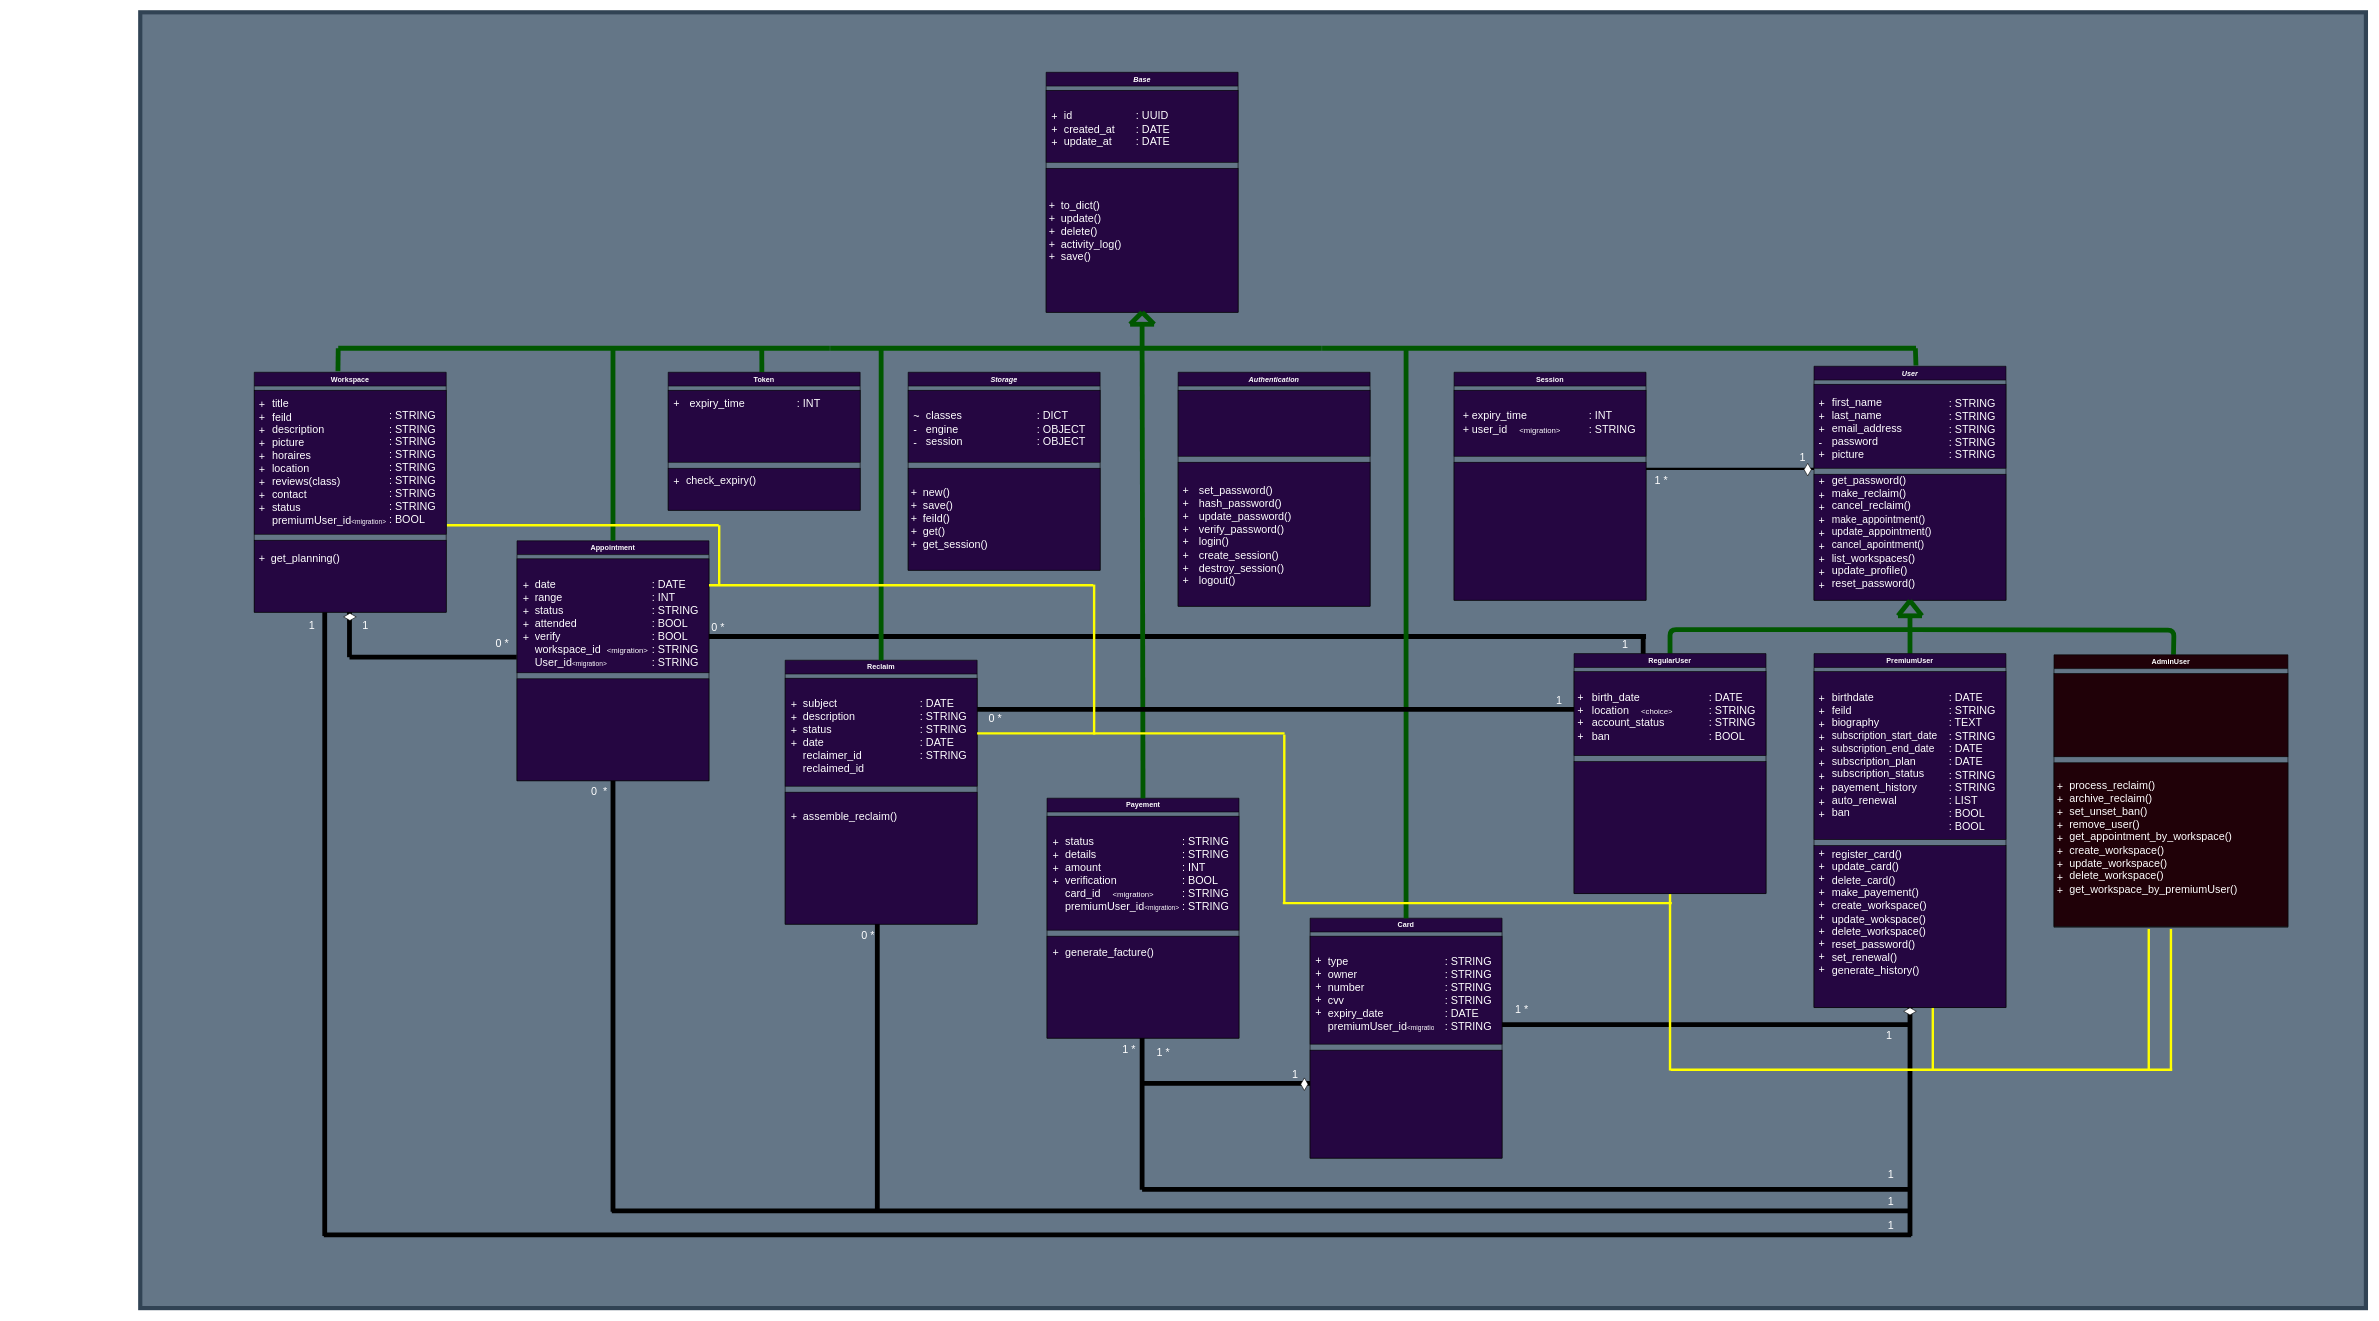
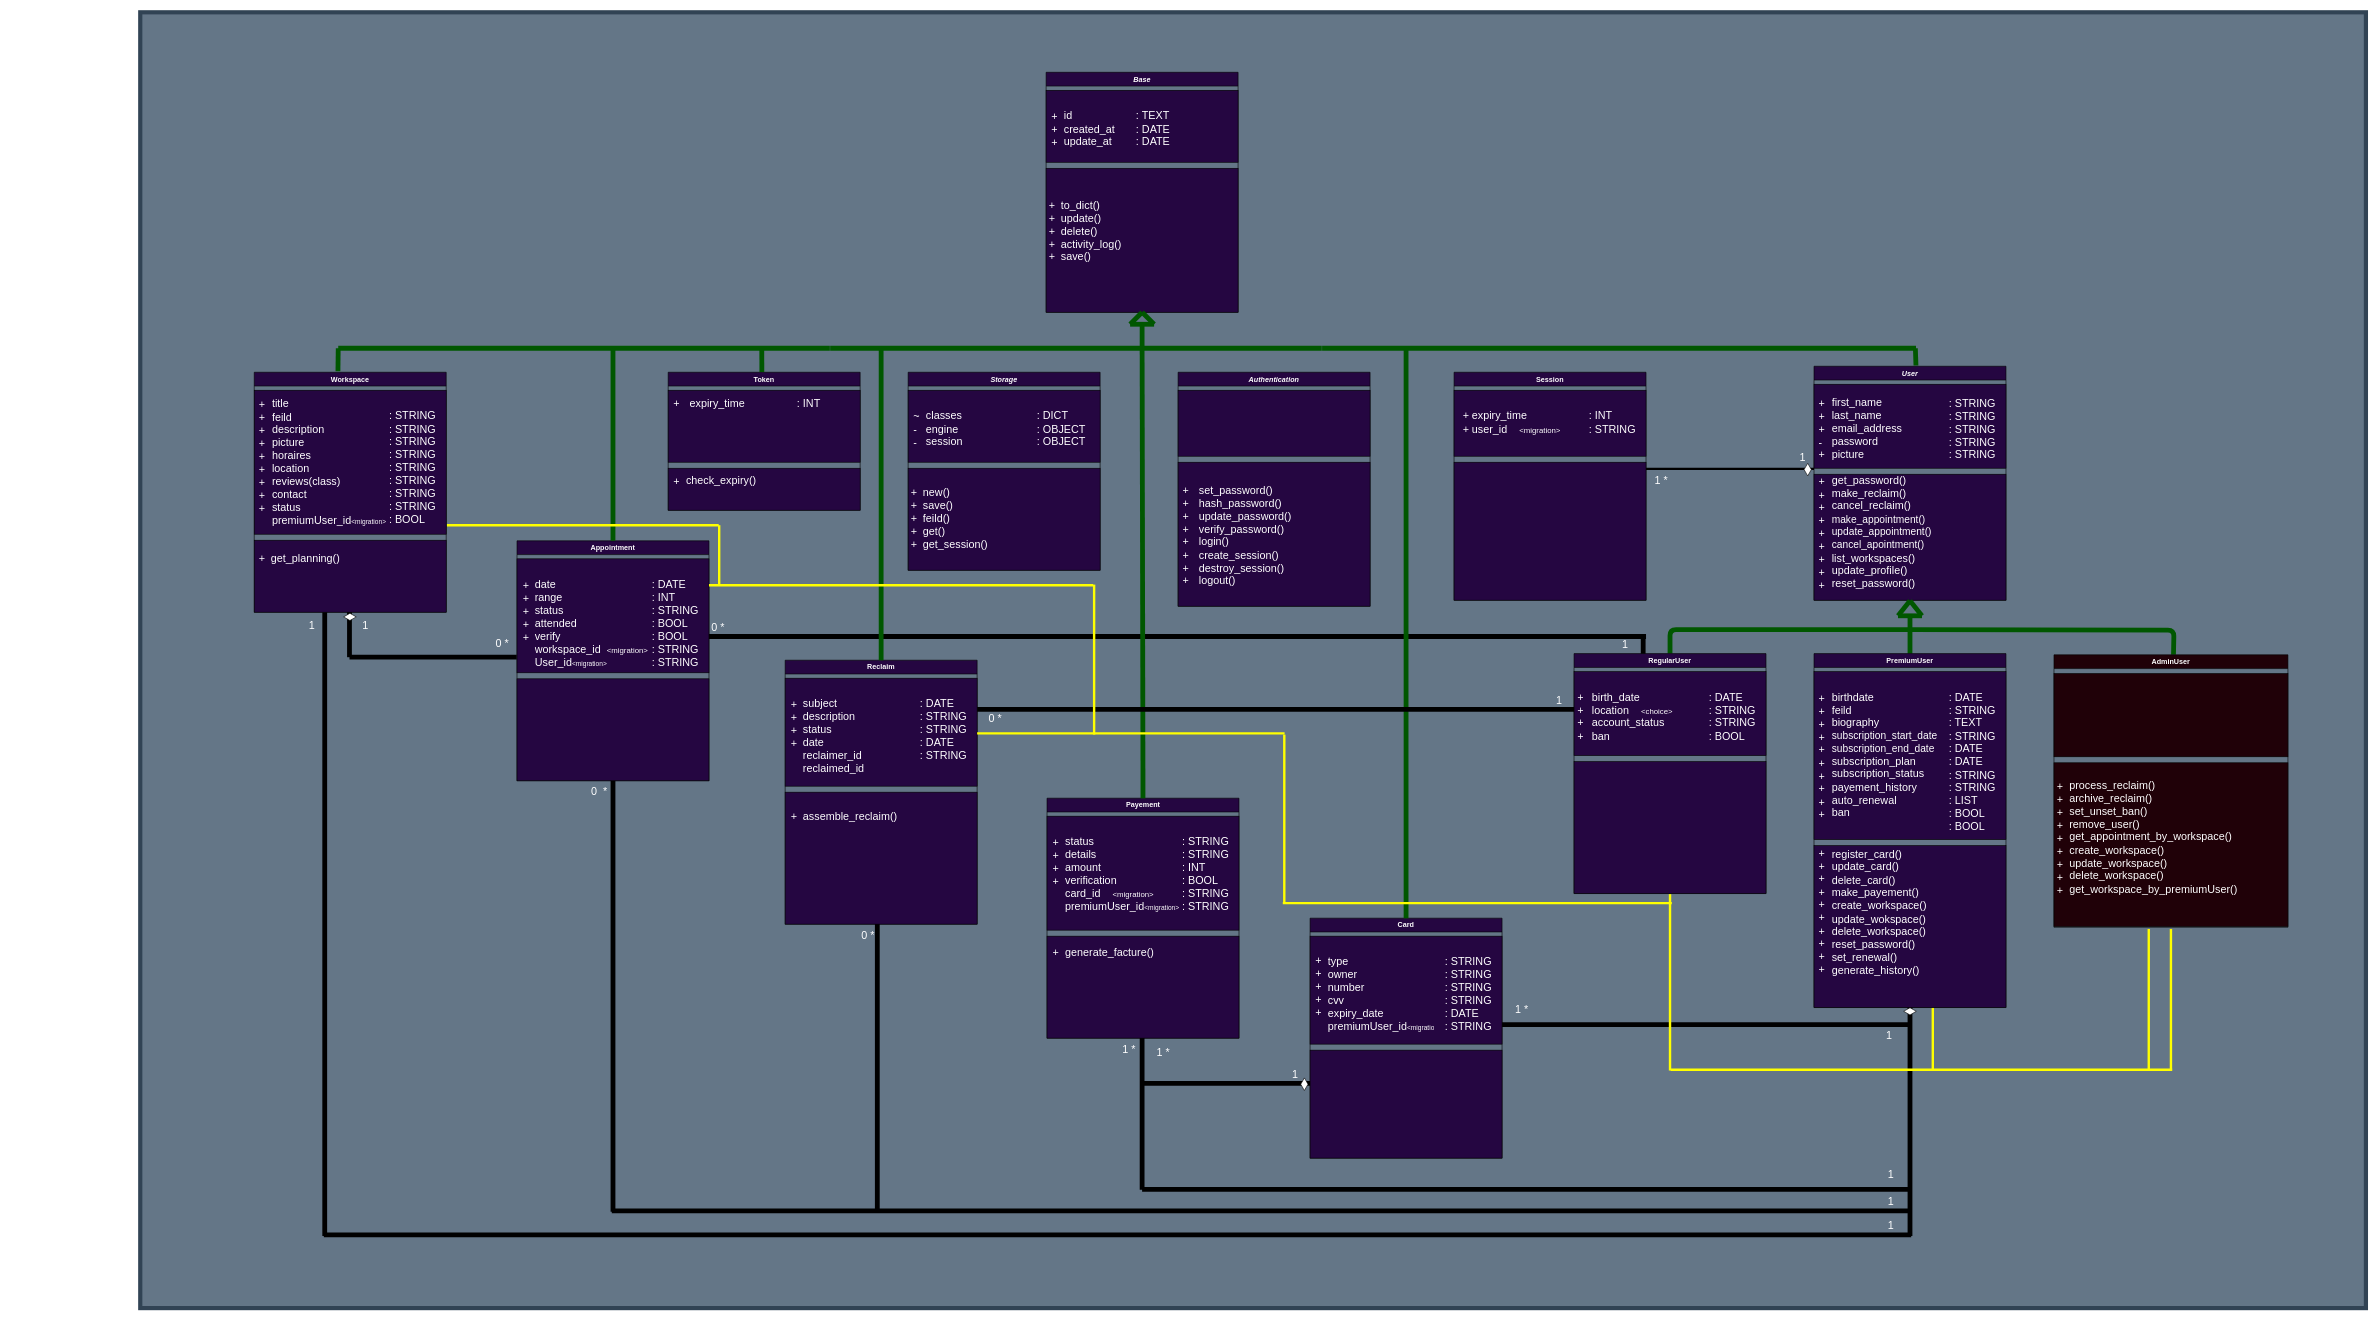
node "id : UUID created_at : DATE update_at : DATE": label "id : UUID created_at : DATE update_at : DATE" -> "id : TEXT created_at : DATE update_at : DATE"
